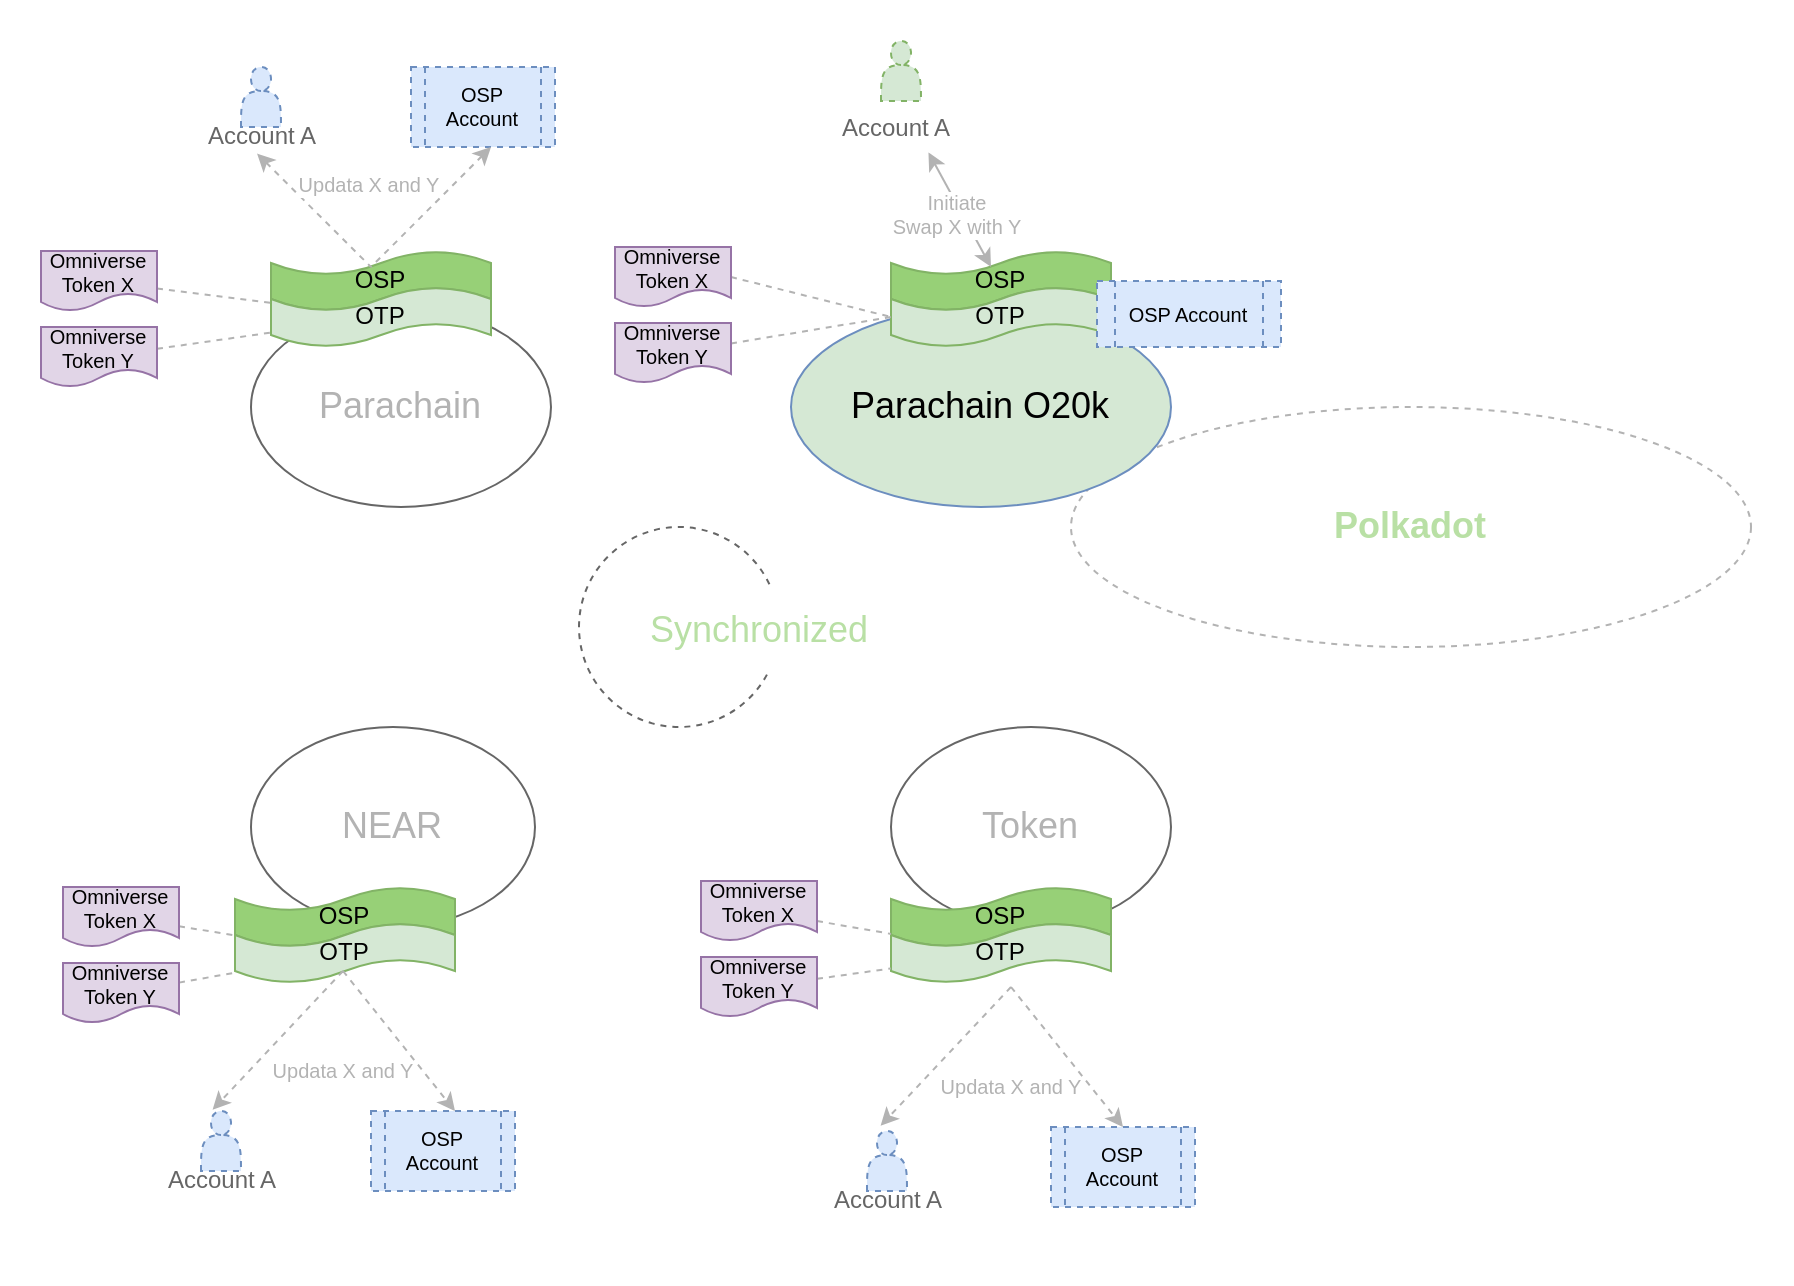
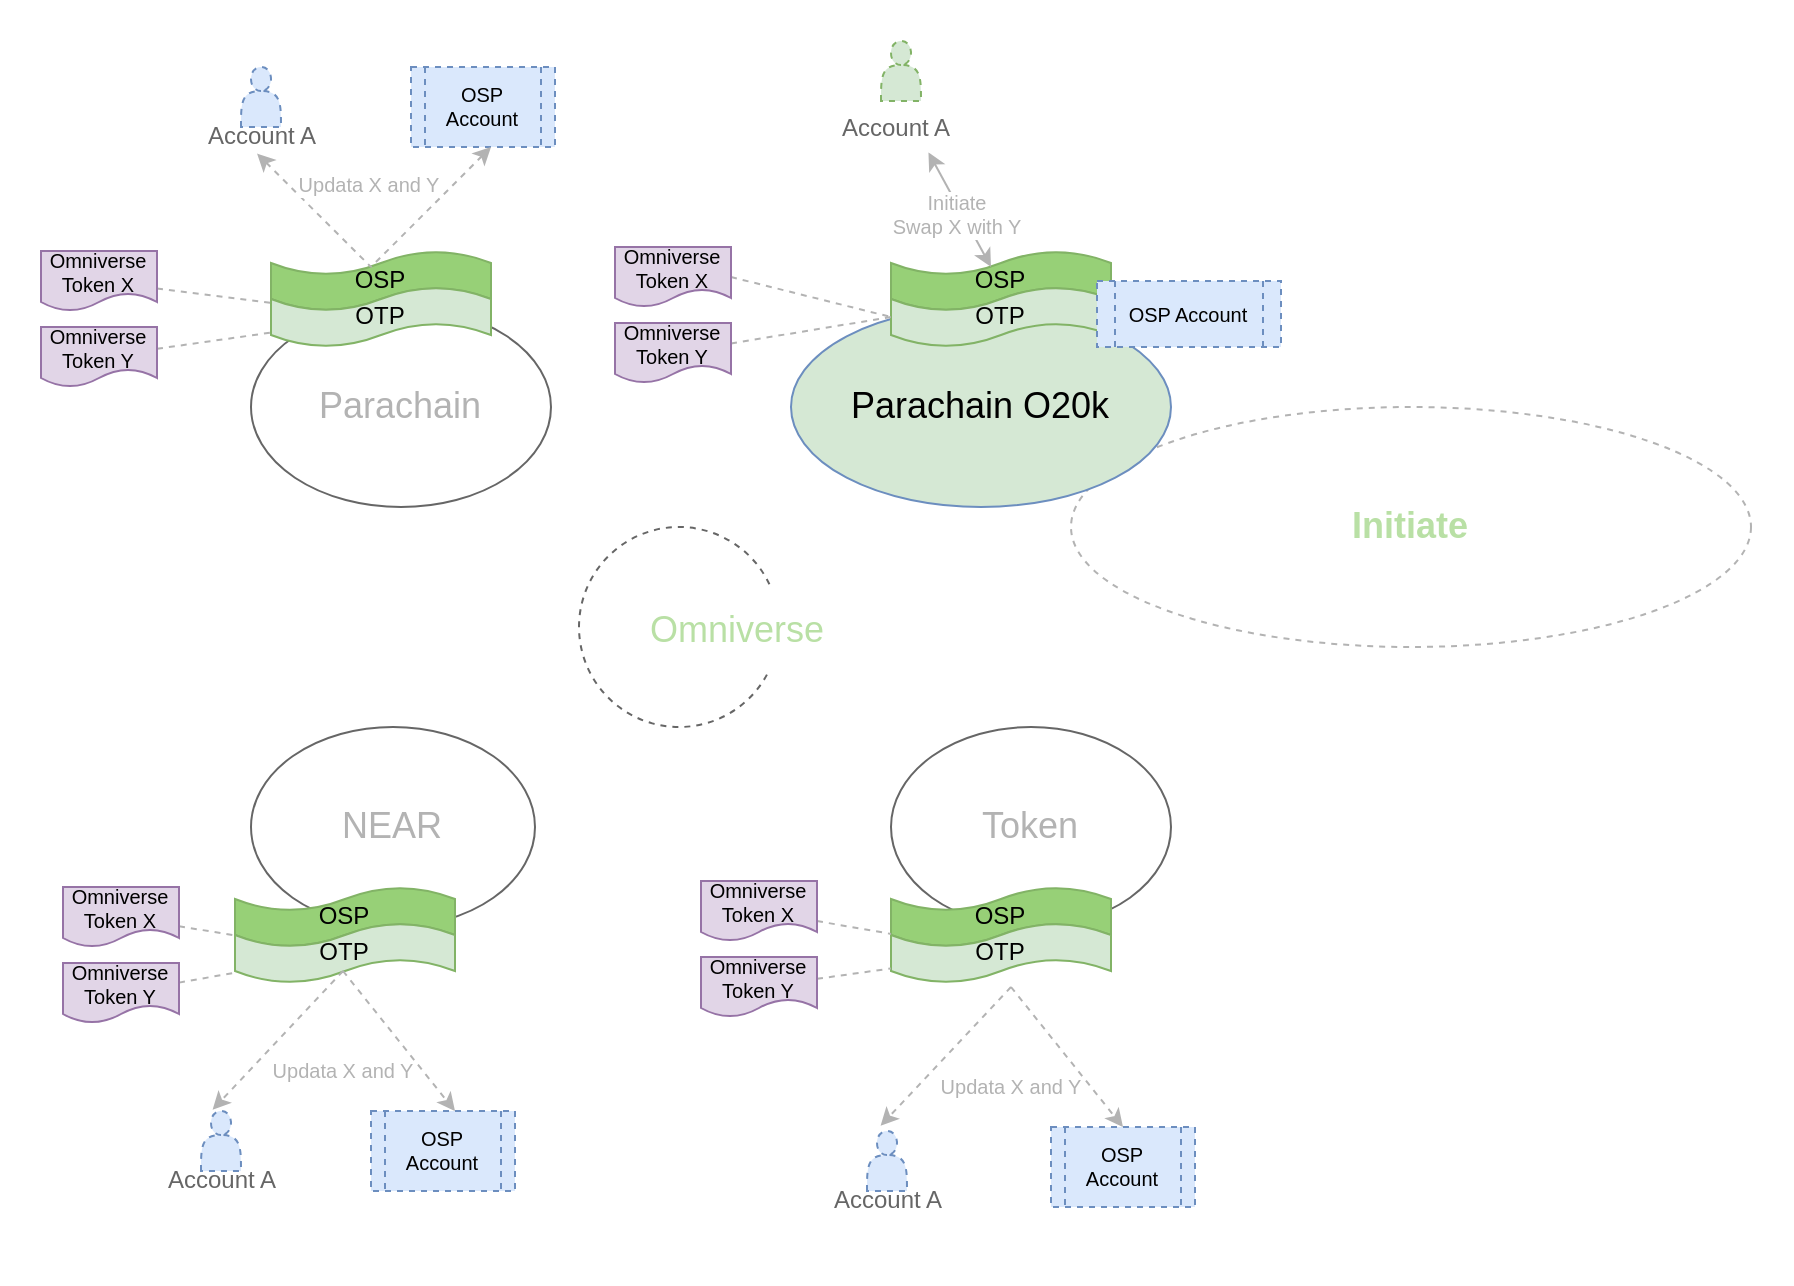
node "Polkadot": label "Polkadot" -> "Initiate"
node "Synchronized": label "Synchronized" -> "Omniverse"
